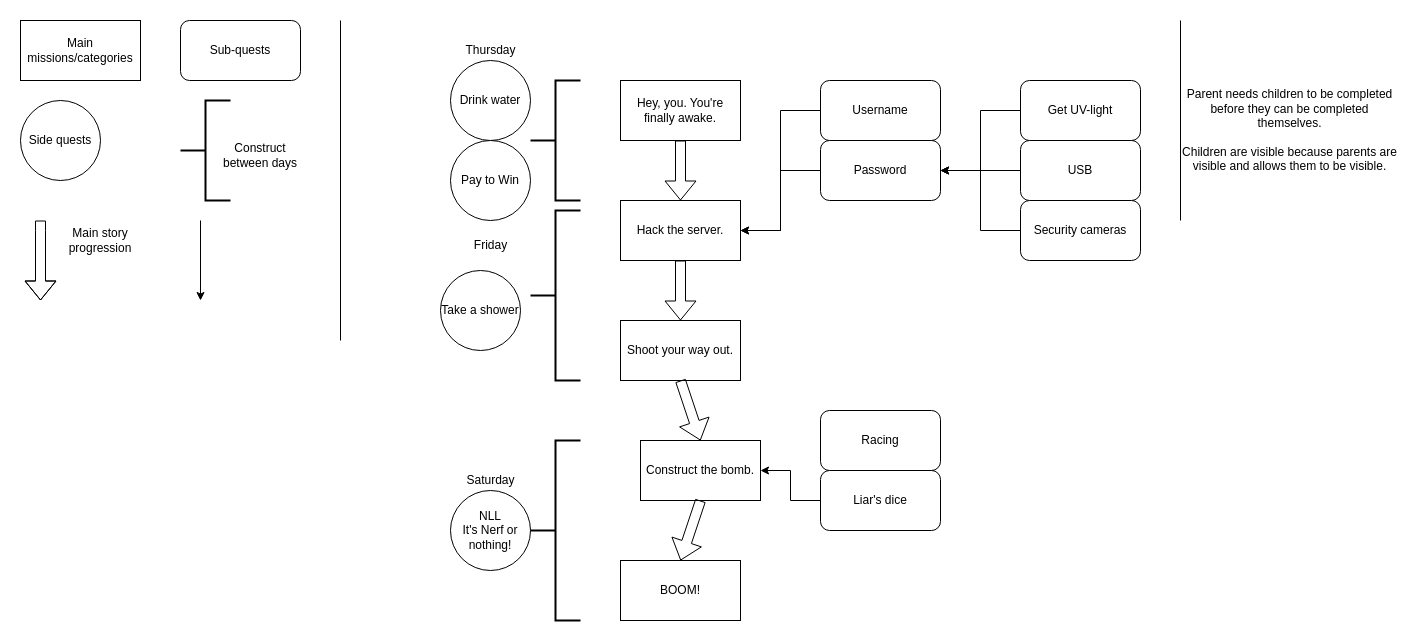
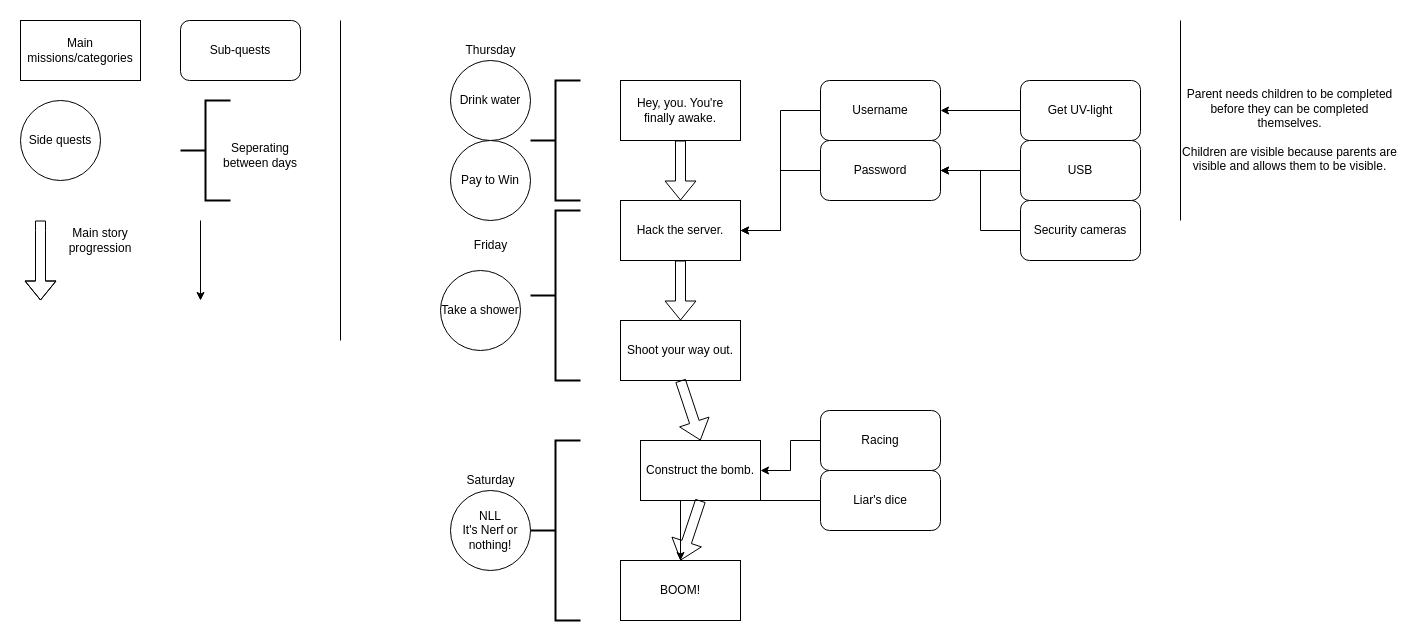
edge "Get UV-light" -> "Password": now "Get UV-light" -> "Username"
node "Construct between days": label "Construct between days" -> "Seperating between days"
edge "Racing" -> "Construct the bomb.": added
edge "Liar's dice" -> "Construct the bomb.": now "Liar's dice" -> "BOOM!"
